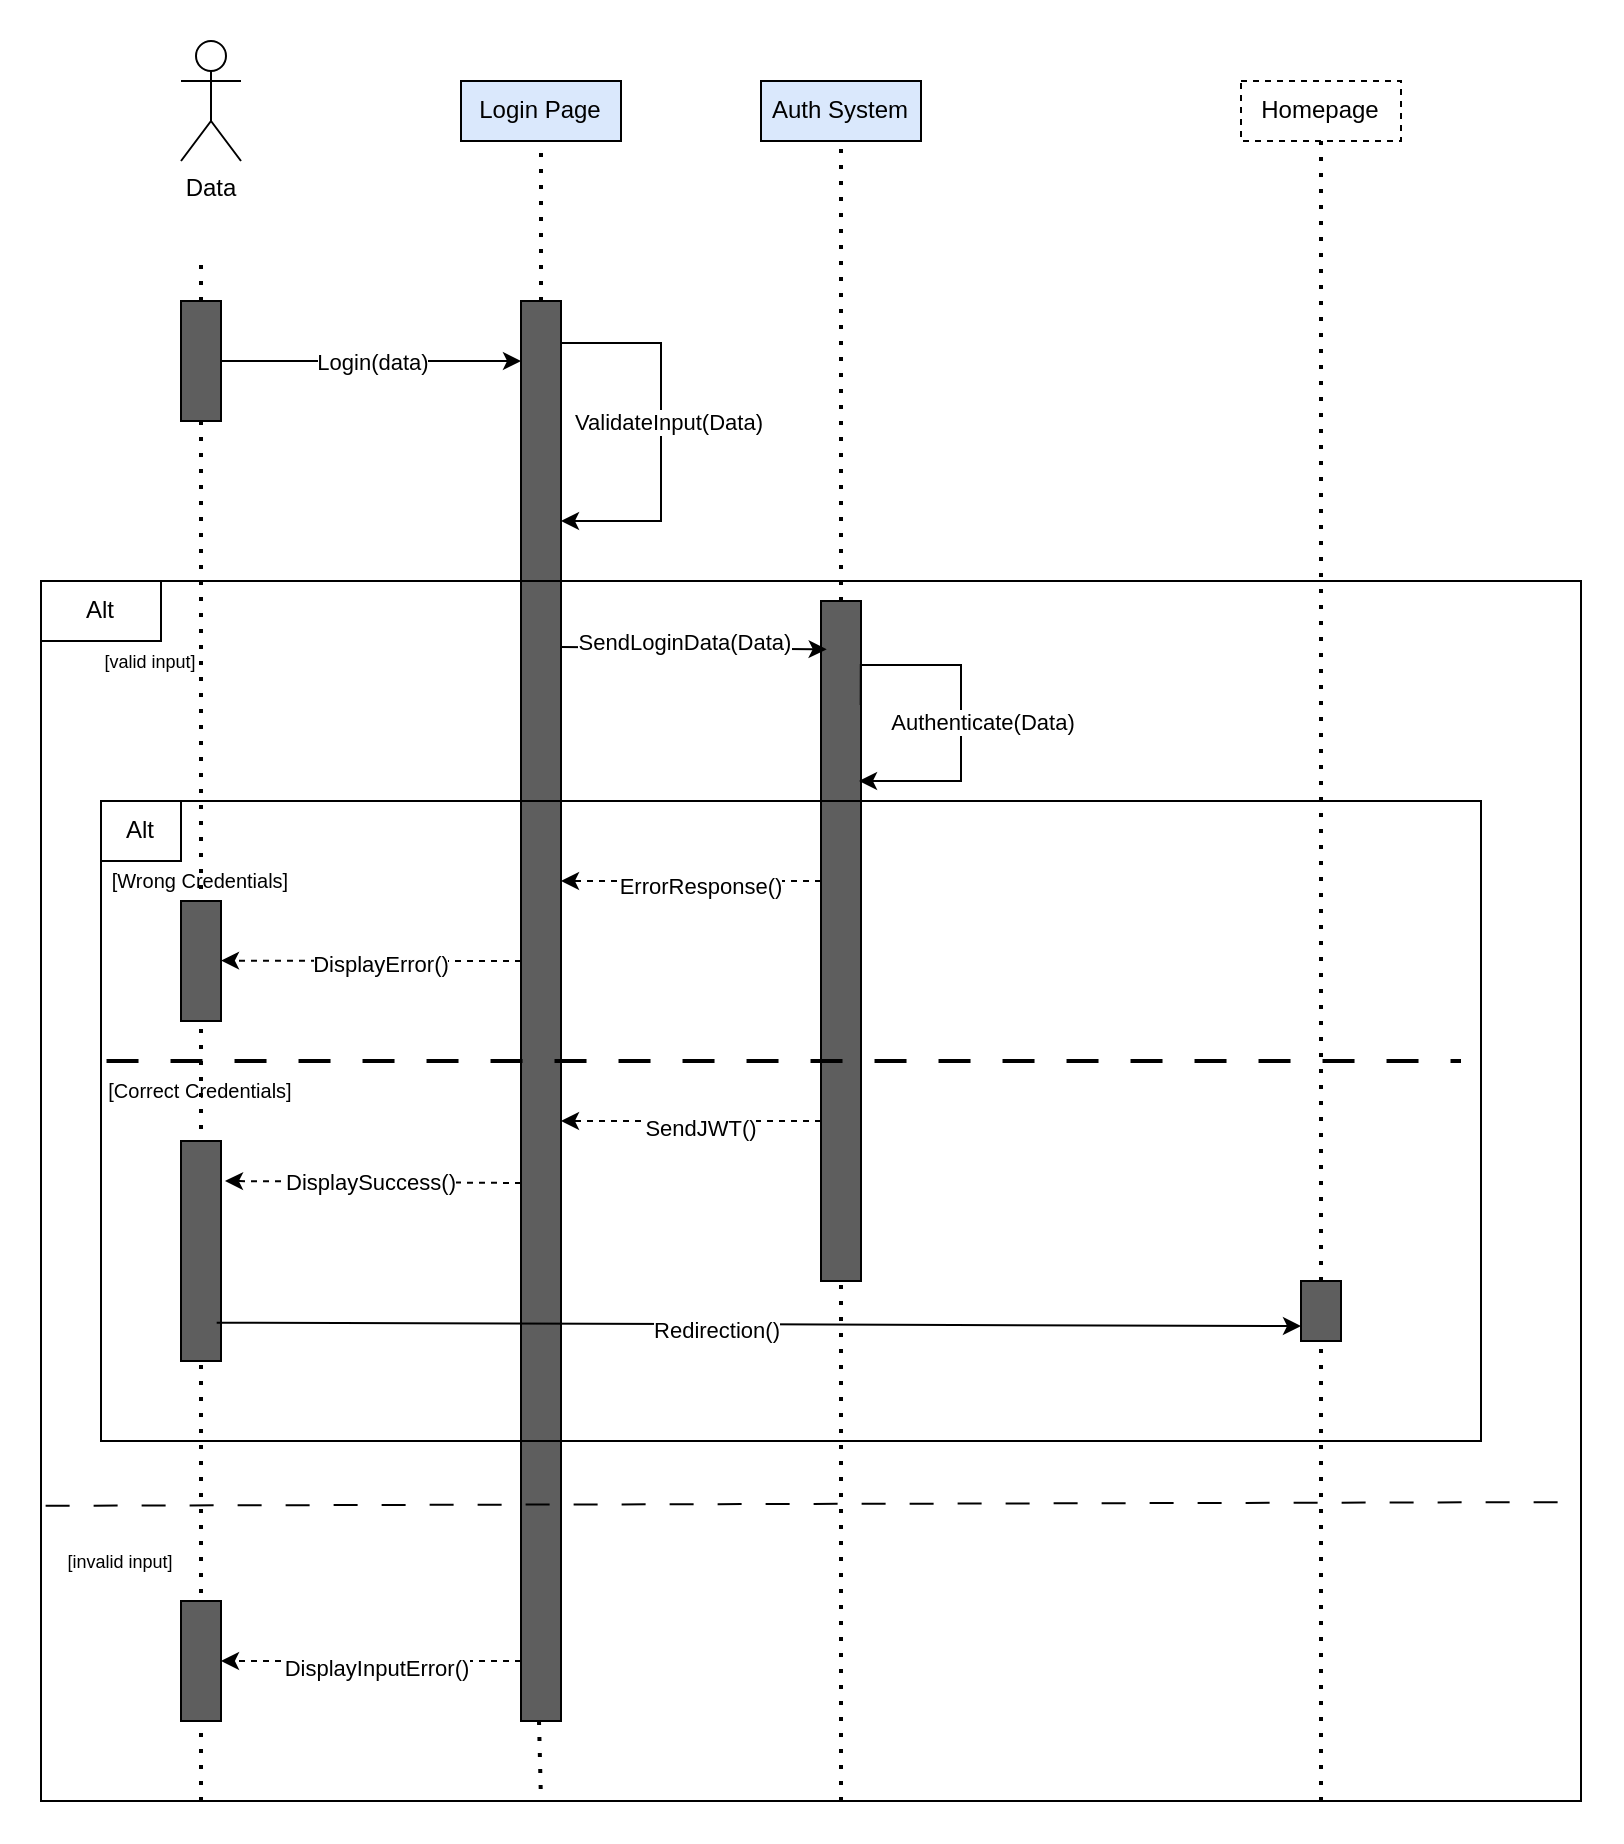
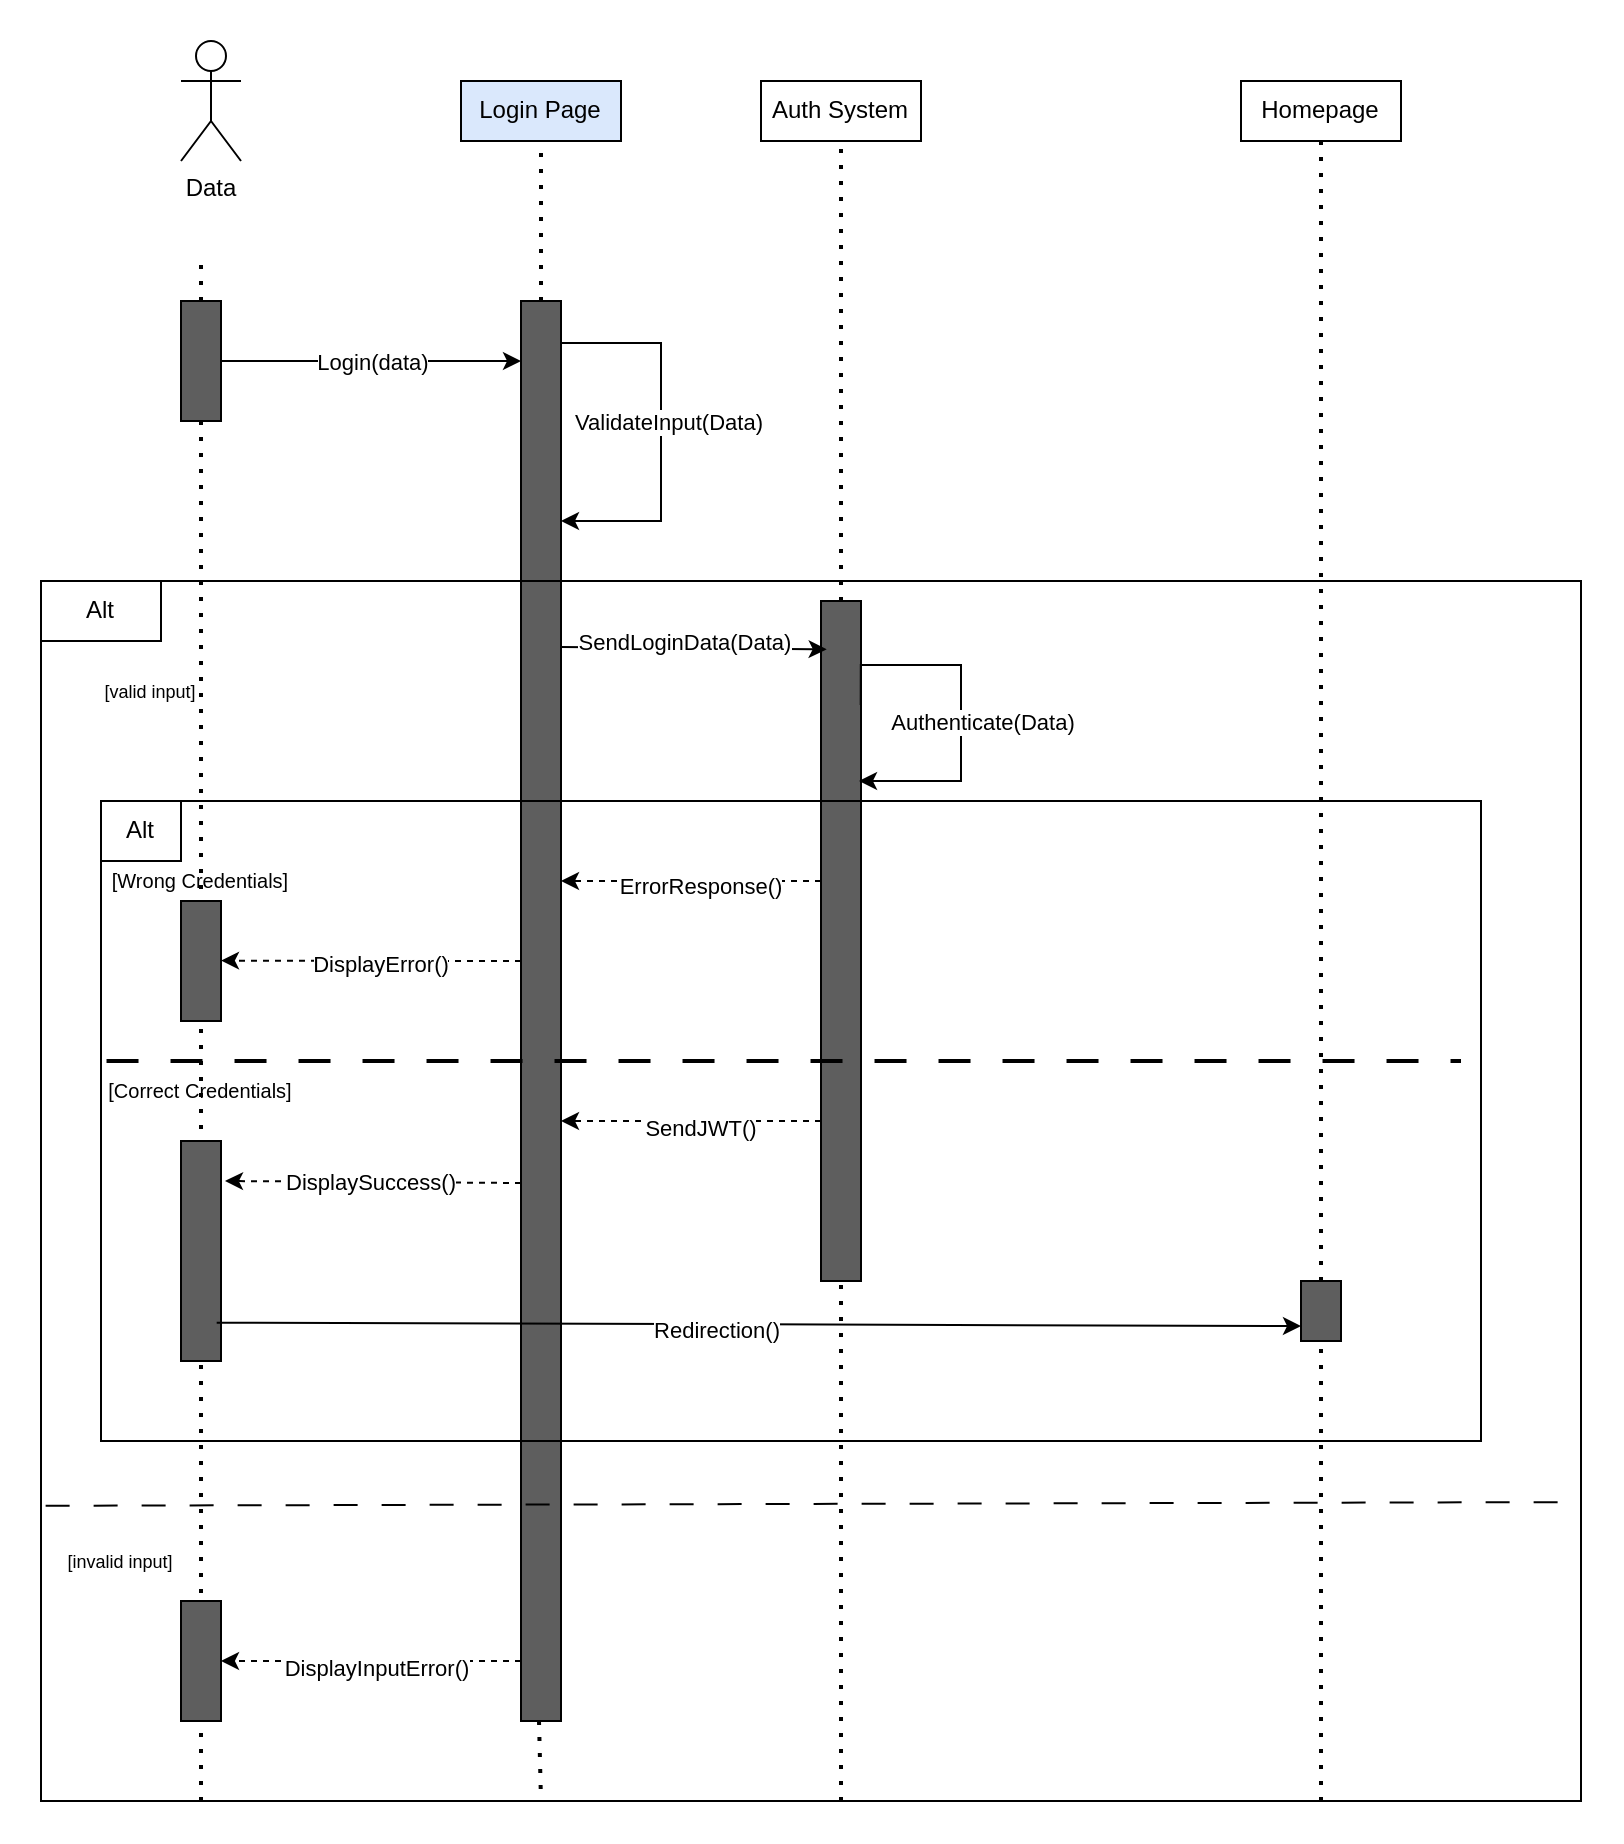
node "Auth System": fillcolor #dae8fc -> #ffffff
node "Homepage": style dashed -> solid
node "[valid input]": moved (151, 661) -> (151, 691)
